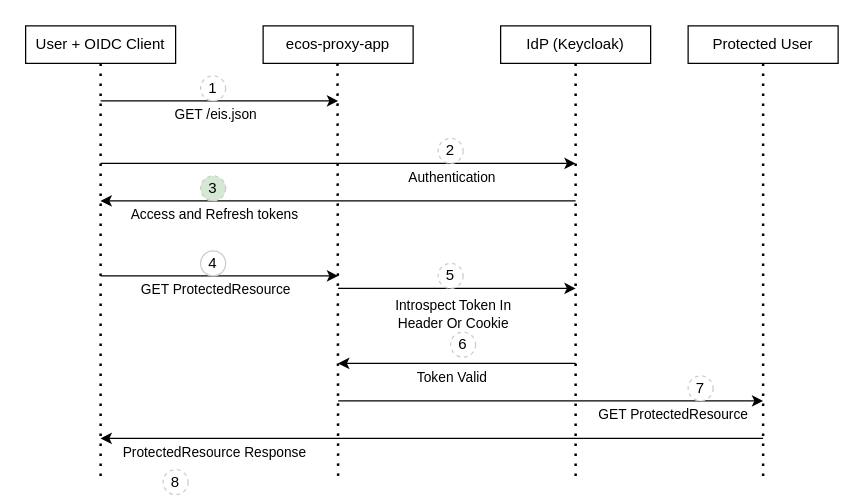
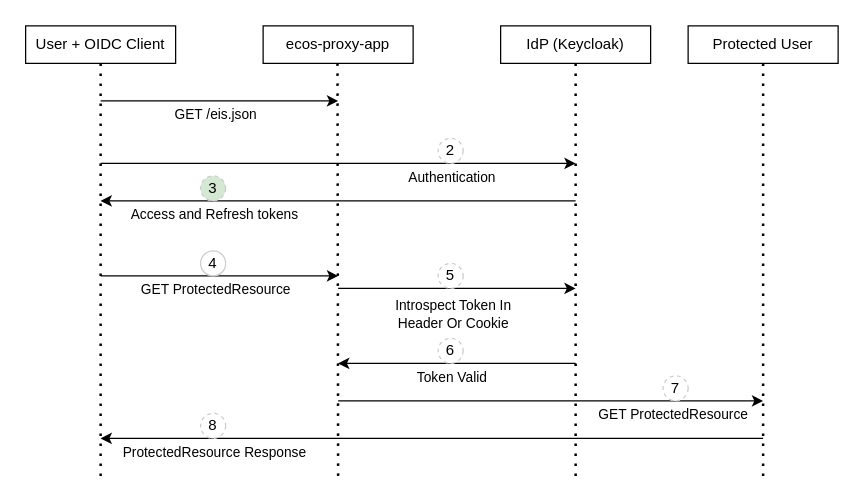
node "1": removed
node "6": moved (463, 344) -> (451, 351)
node "7": moved (701, 388) -> (676, 388)
node "8": moved (176, 482) -> (213, 426)
